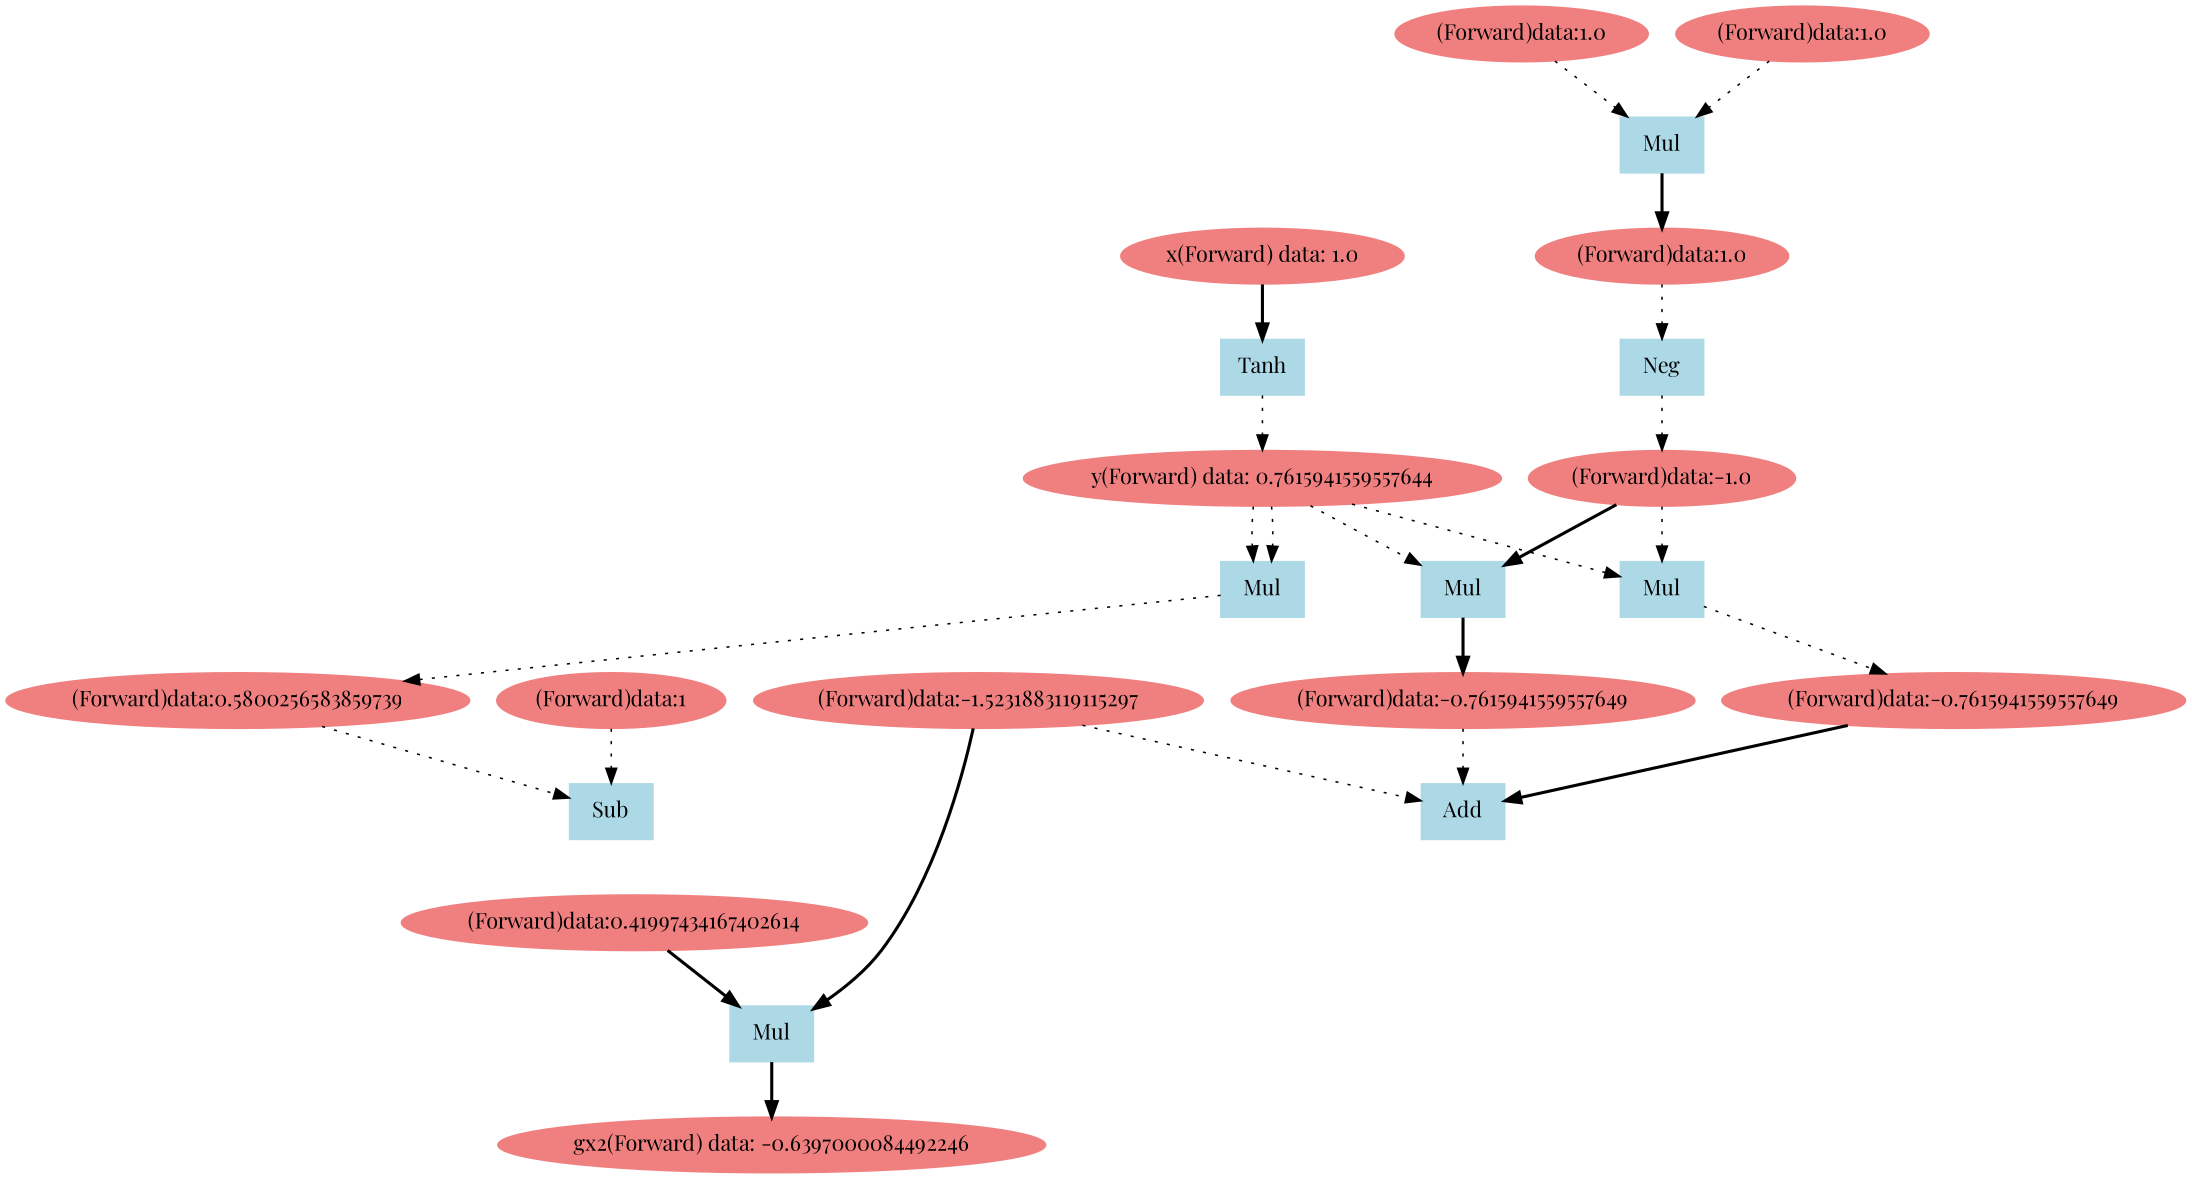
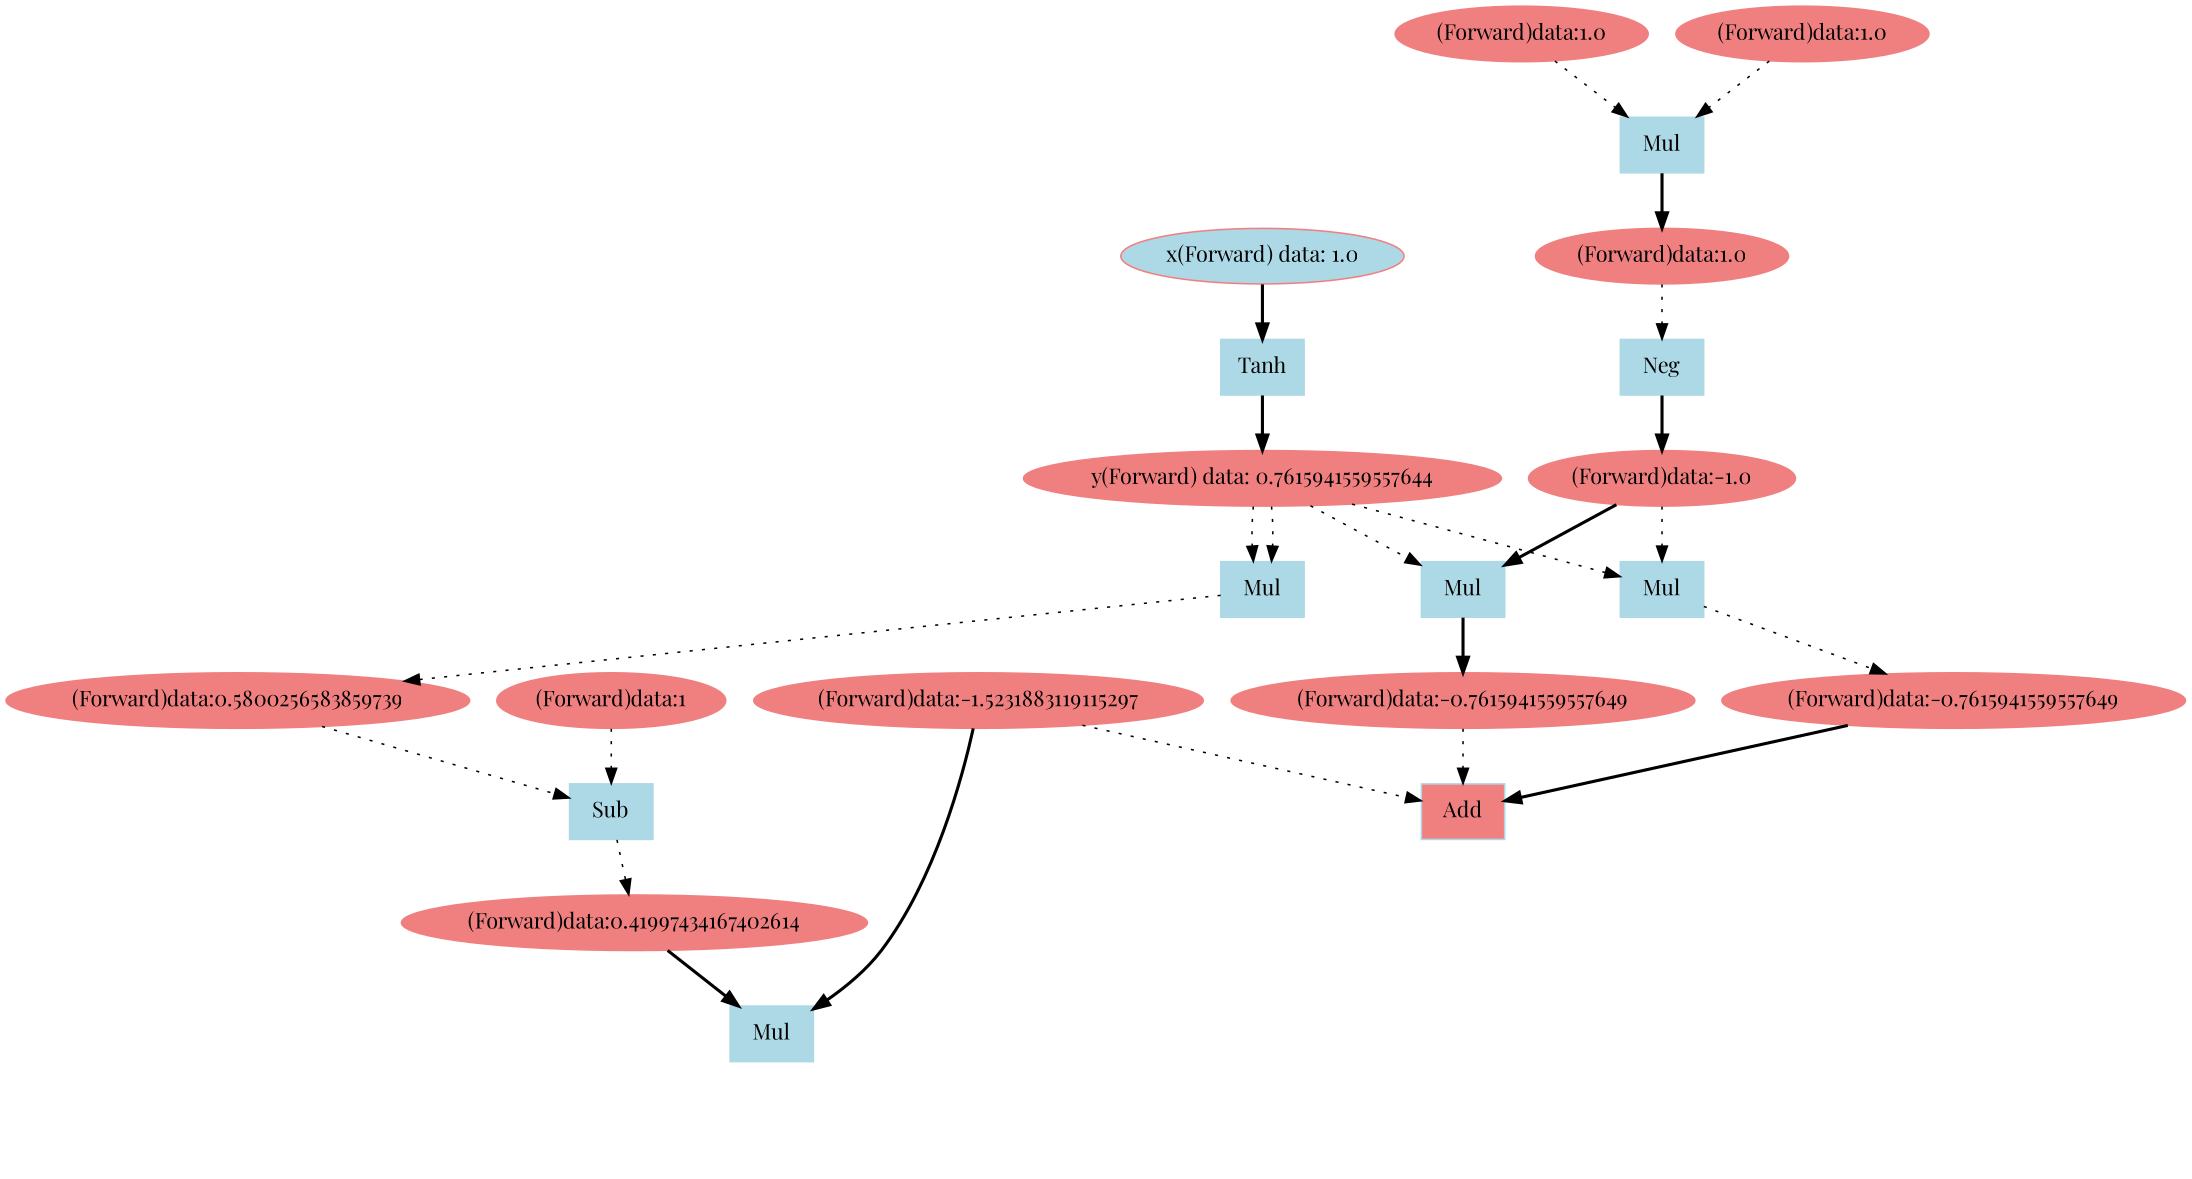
node "x(Forward) data: 1.0": fillcolor lightcoral -> lightblue
edge "Tanh" -> "y(Forward) data: 0.7615941559557644": style dotted -> bold
edge "Neg" -> "(Forward)data:-1.0": style dotted -> bold
node "Add": fillcolor lightblue -> lightcoral
edge "Sub" -> "(Forward)data:0.41997434167402614": added
node "gx2(Forward) data: -0.6397000084492246": removed
